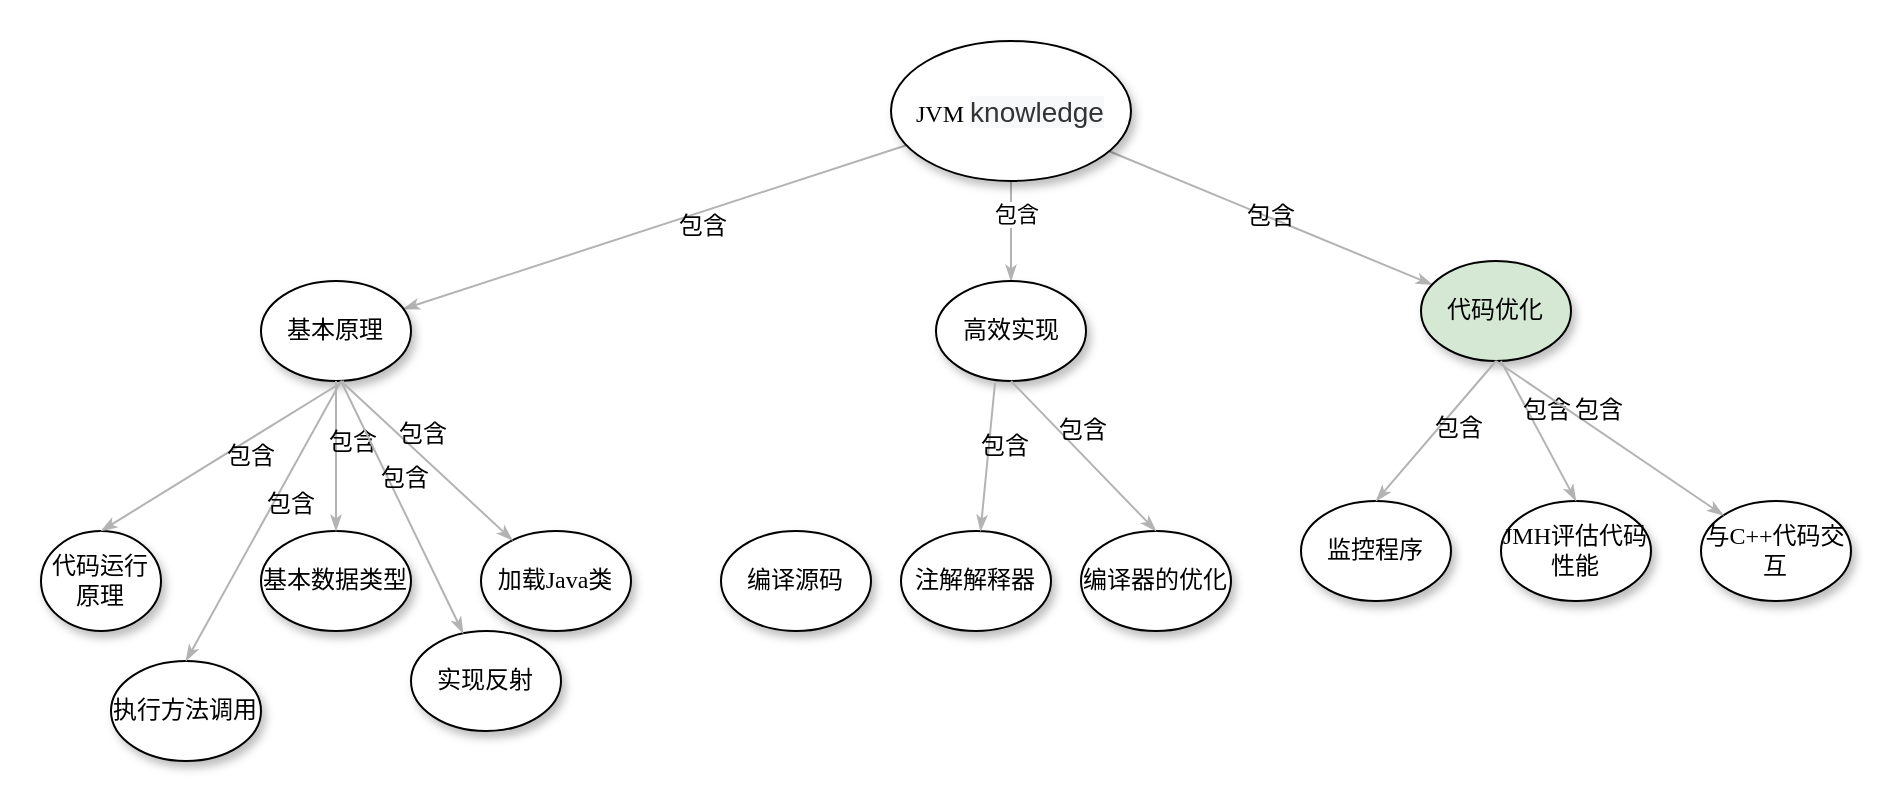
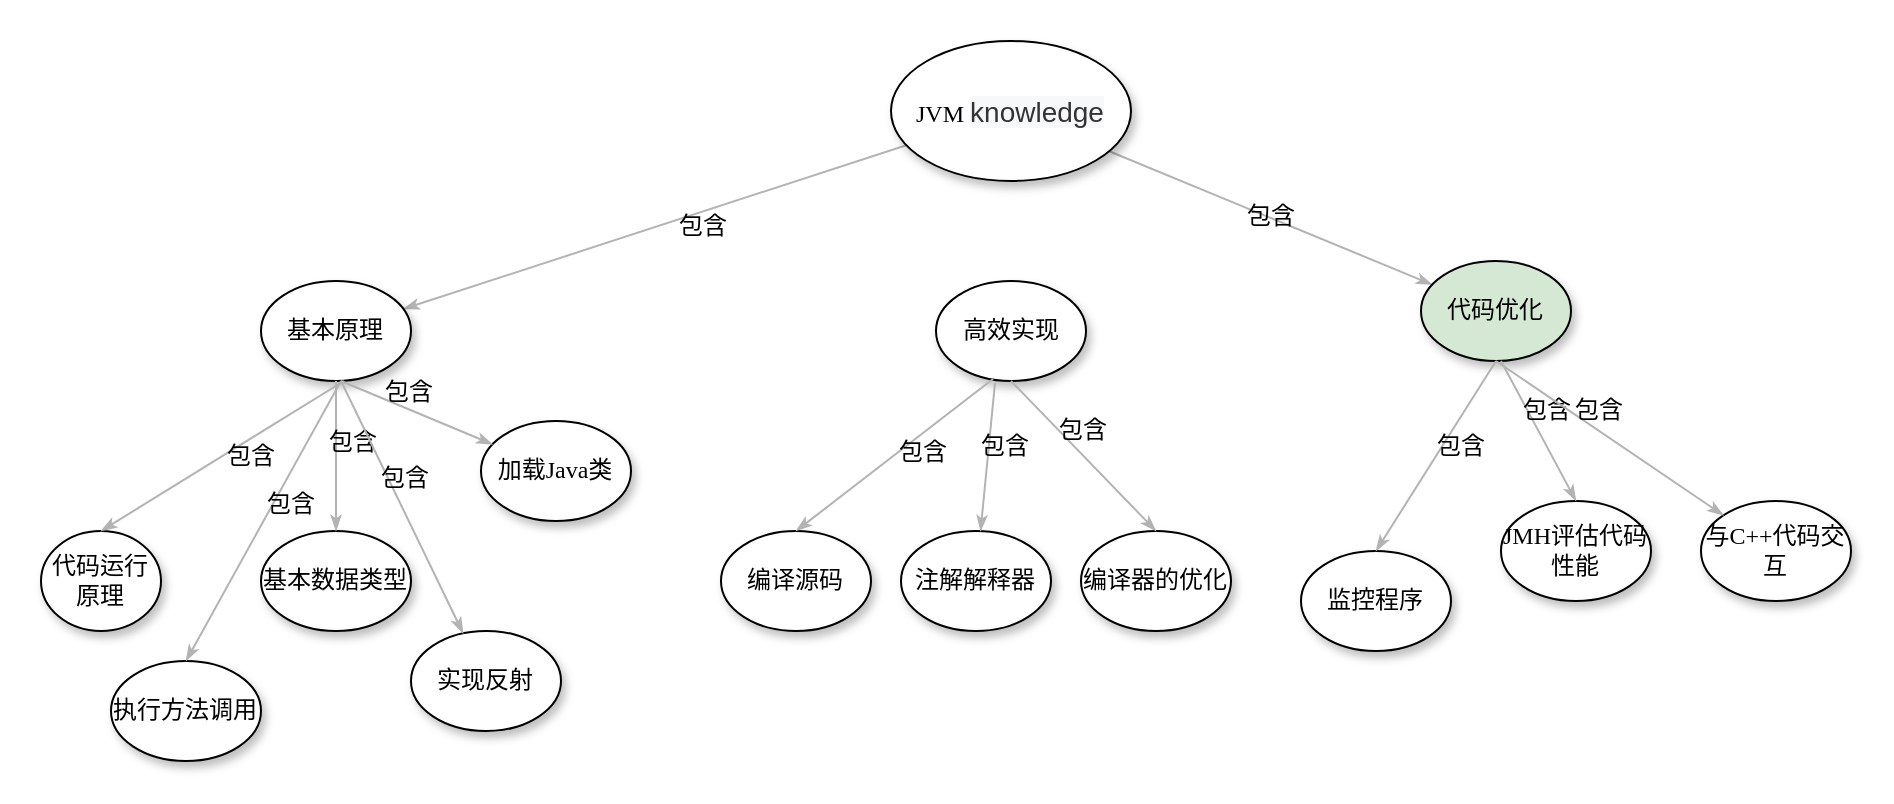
edge "JVM knowledge" -> "高效实现": removed, label "包含"
edge "高效实现" -> "编译源码": added, label "包含"
node "监控程序": moved (1376, 551) -> (1376, 601)
node "加载Java类": moved (556, 581) -> (556, 471)
